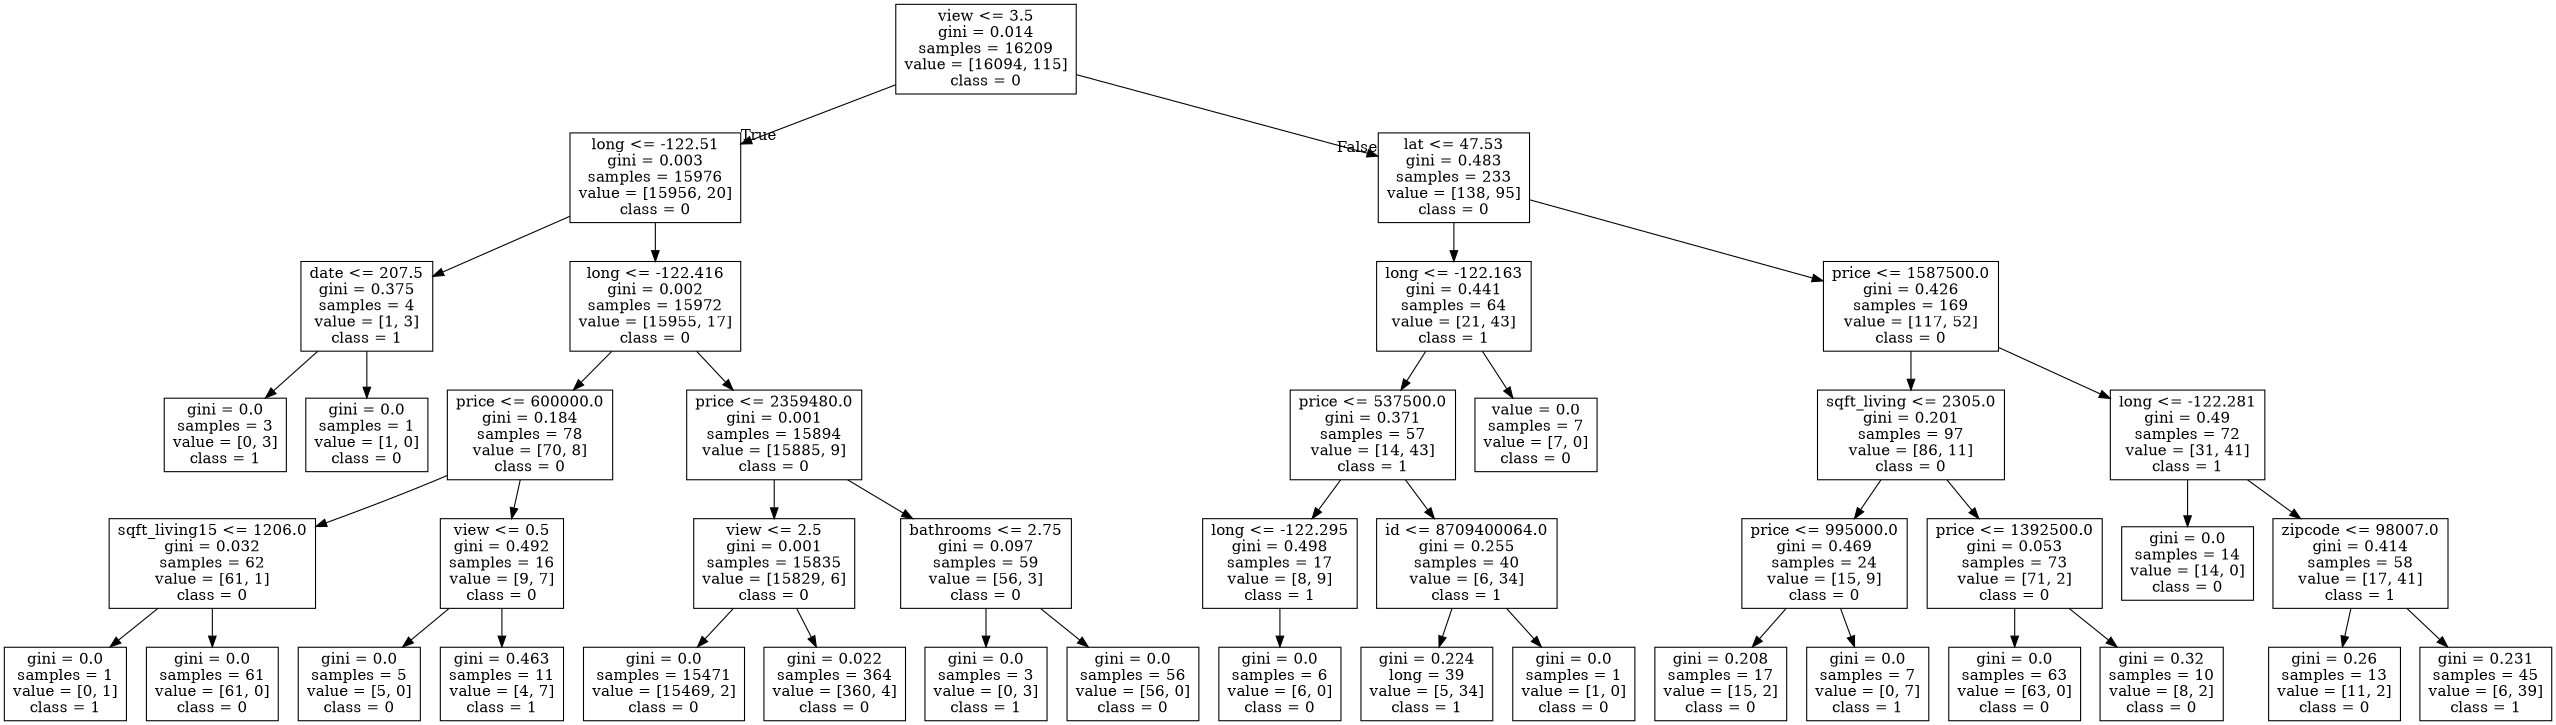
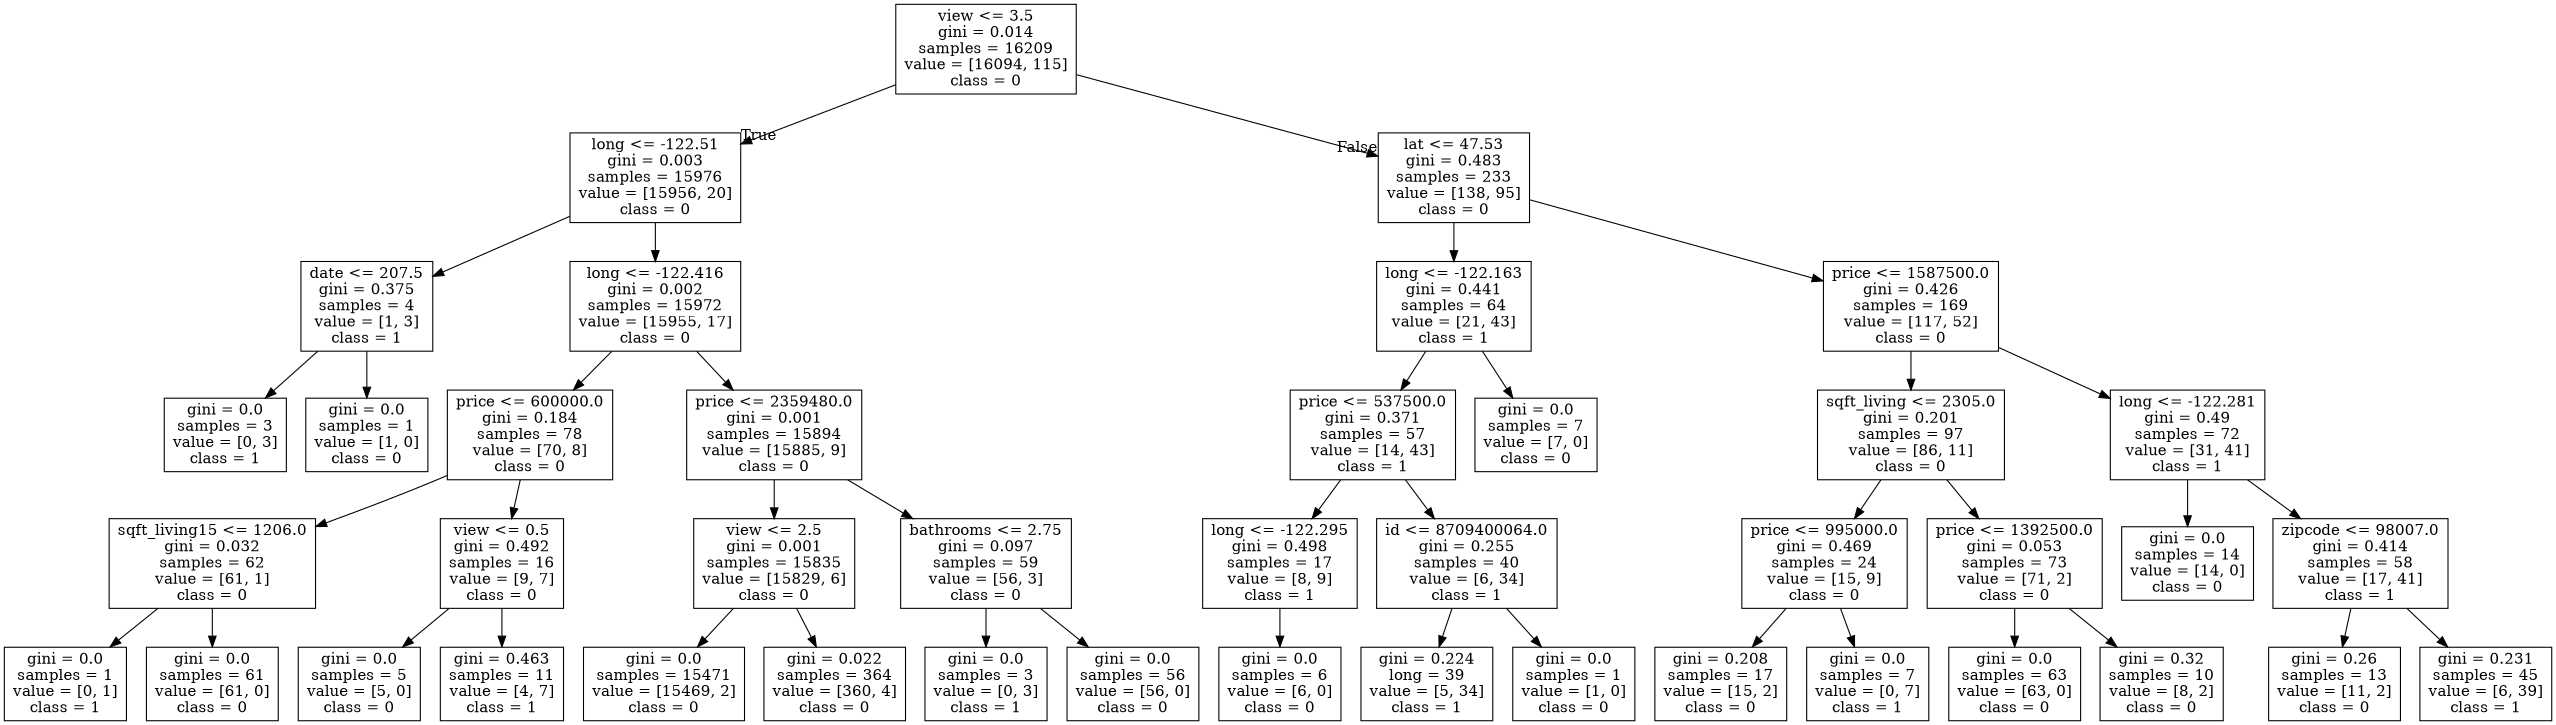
node "value = 0.0 samples = 7 value = [7, 0] class = 0": label "value = 0.0 samples = 7 value = [7, 0] class = 0" -> "gini = 0.0 samples = 7 value = [7, 0] class = 0"
